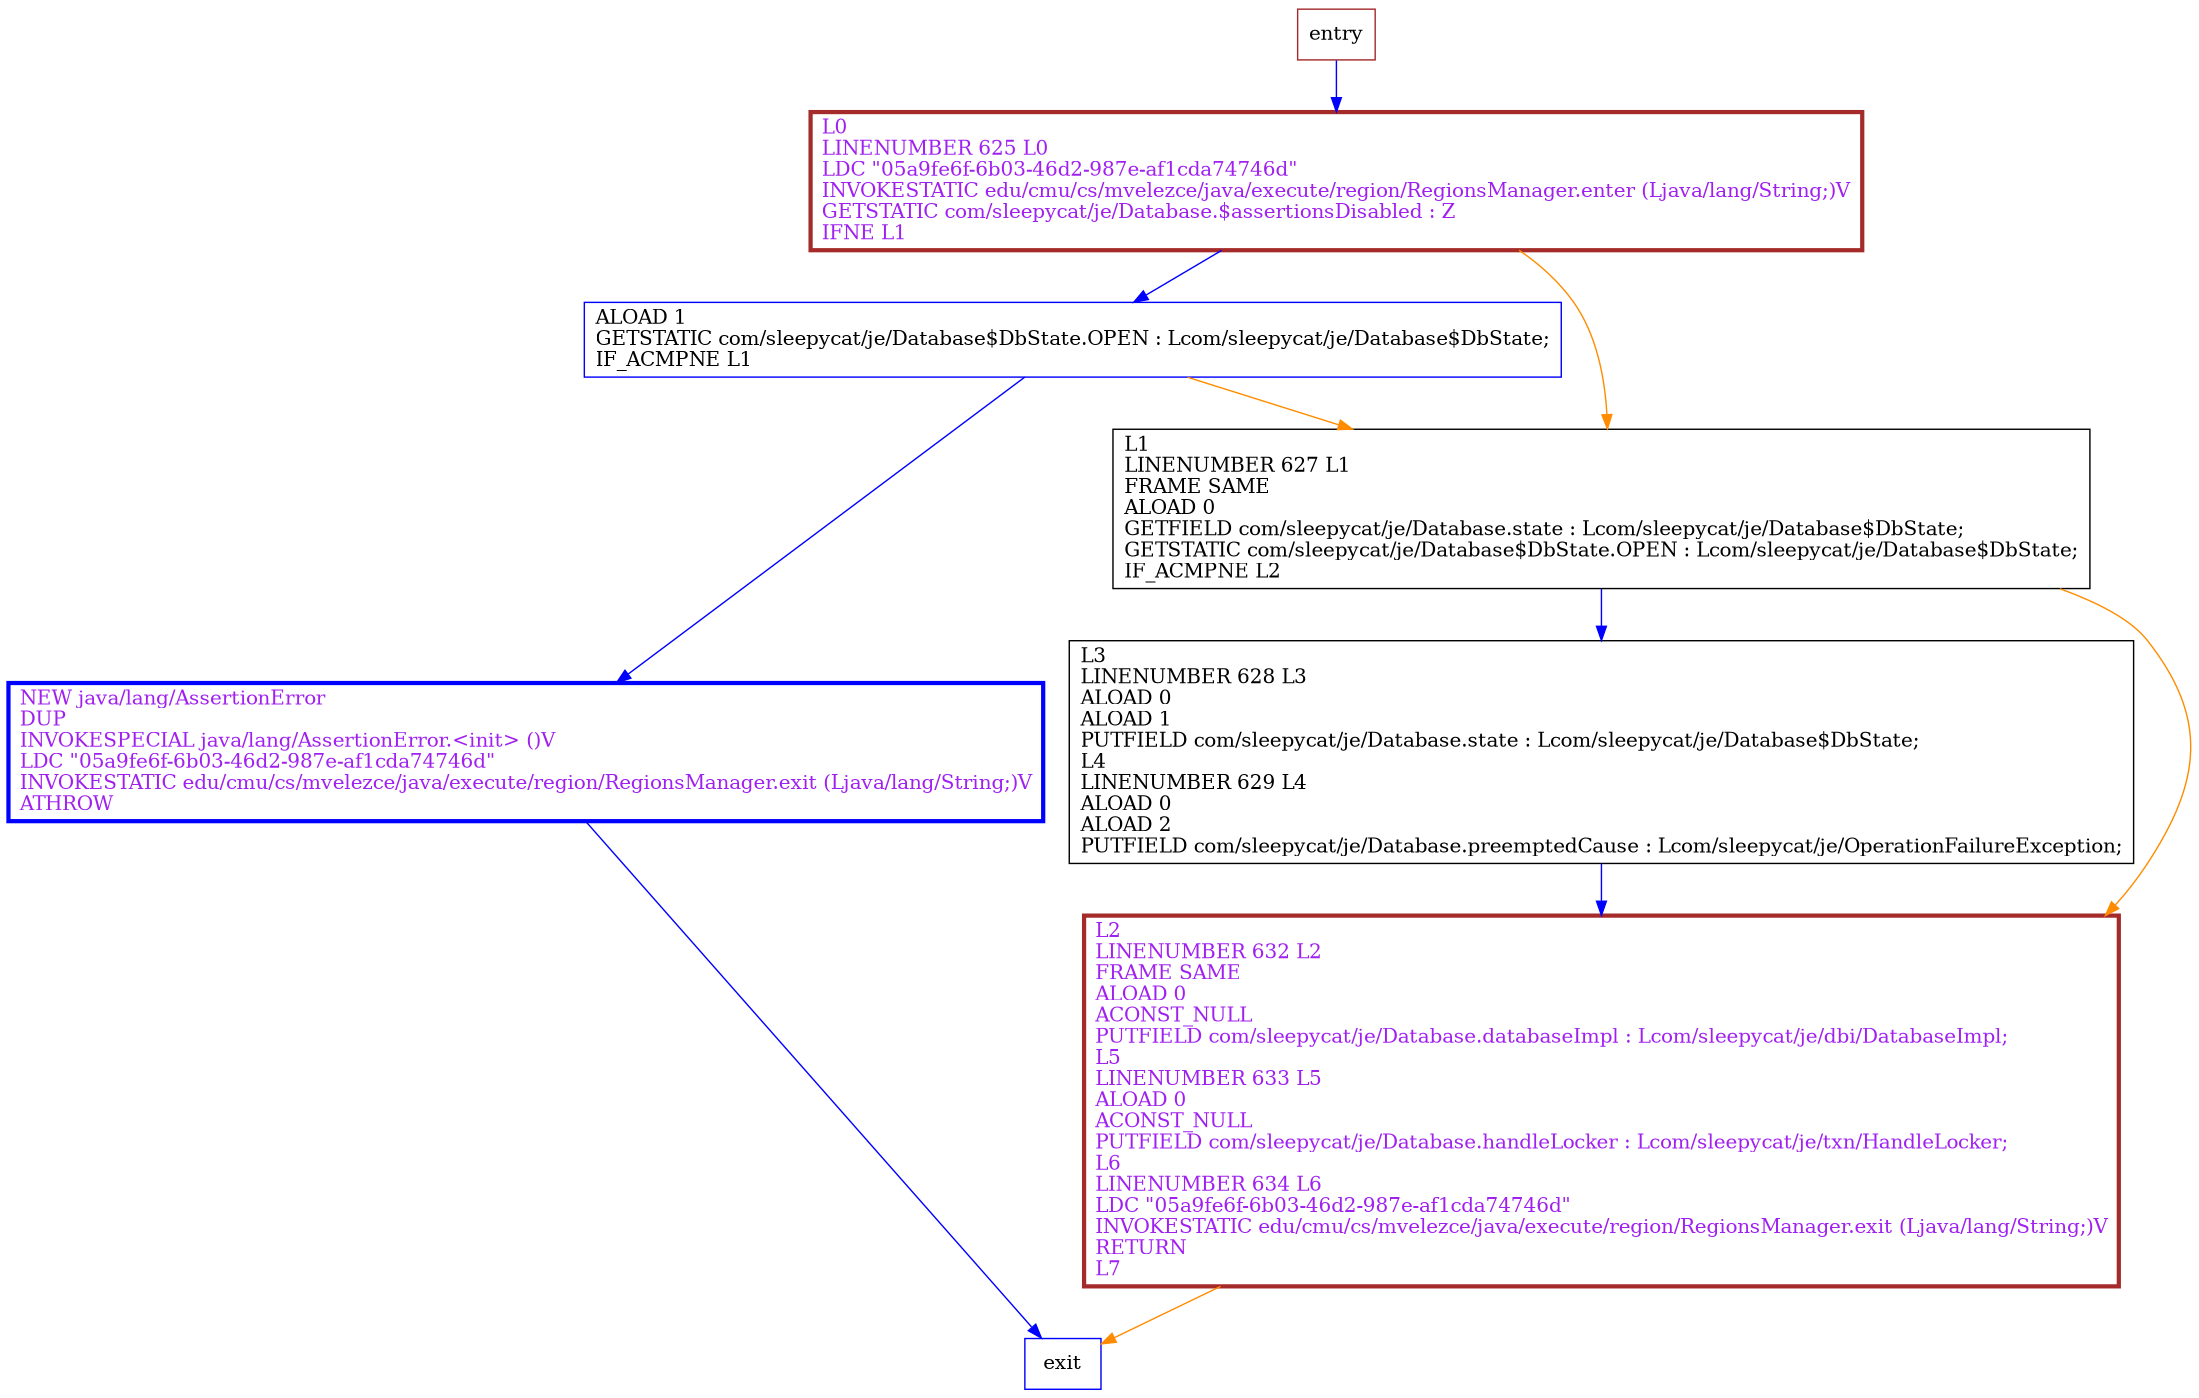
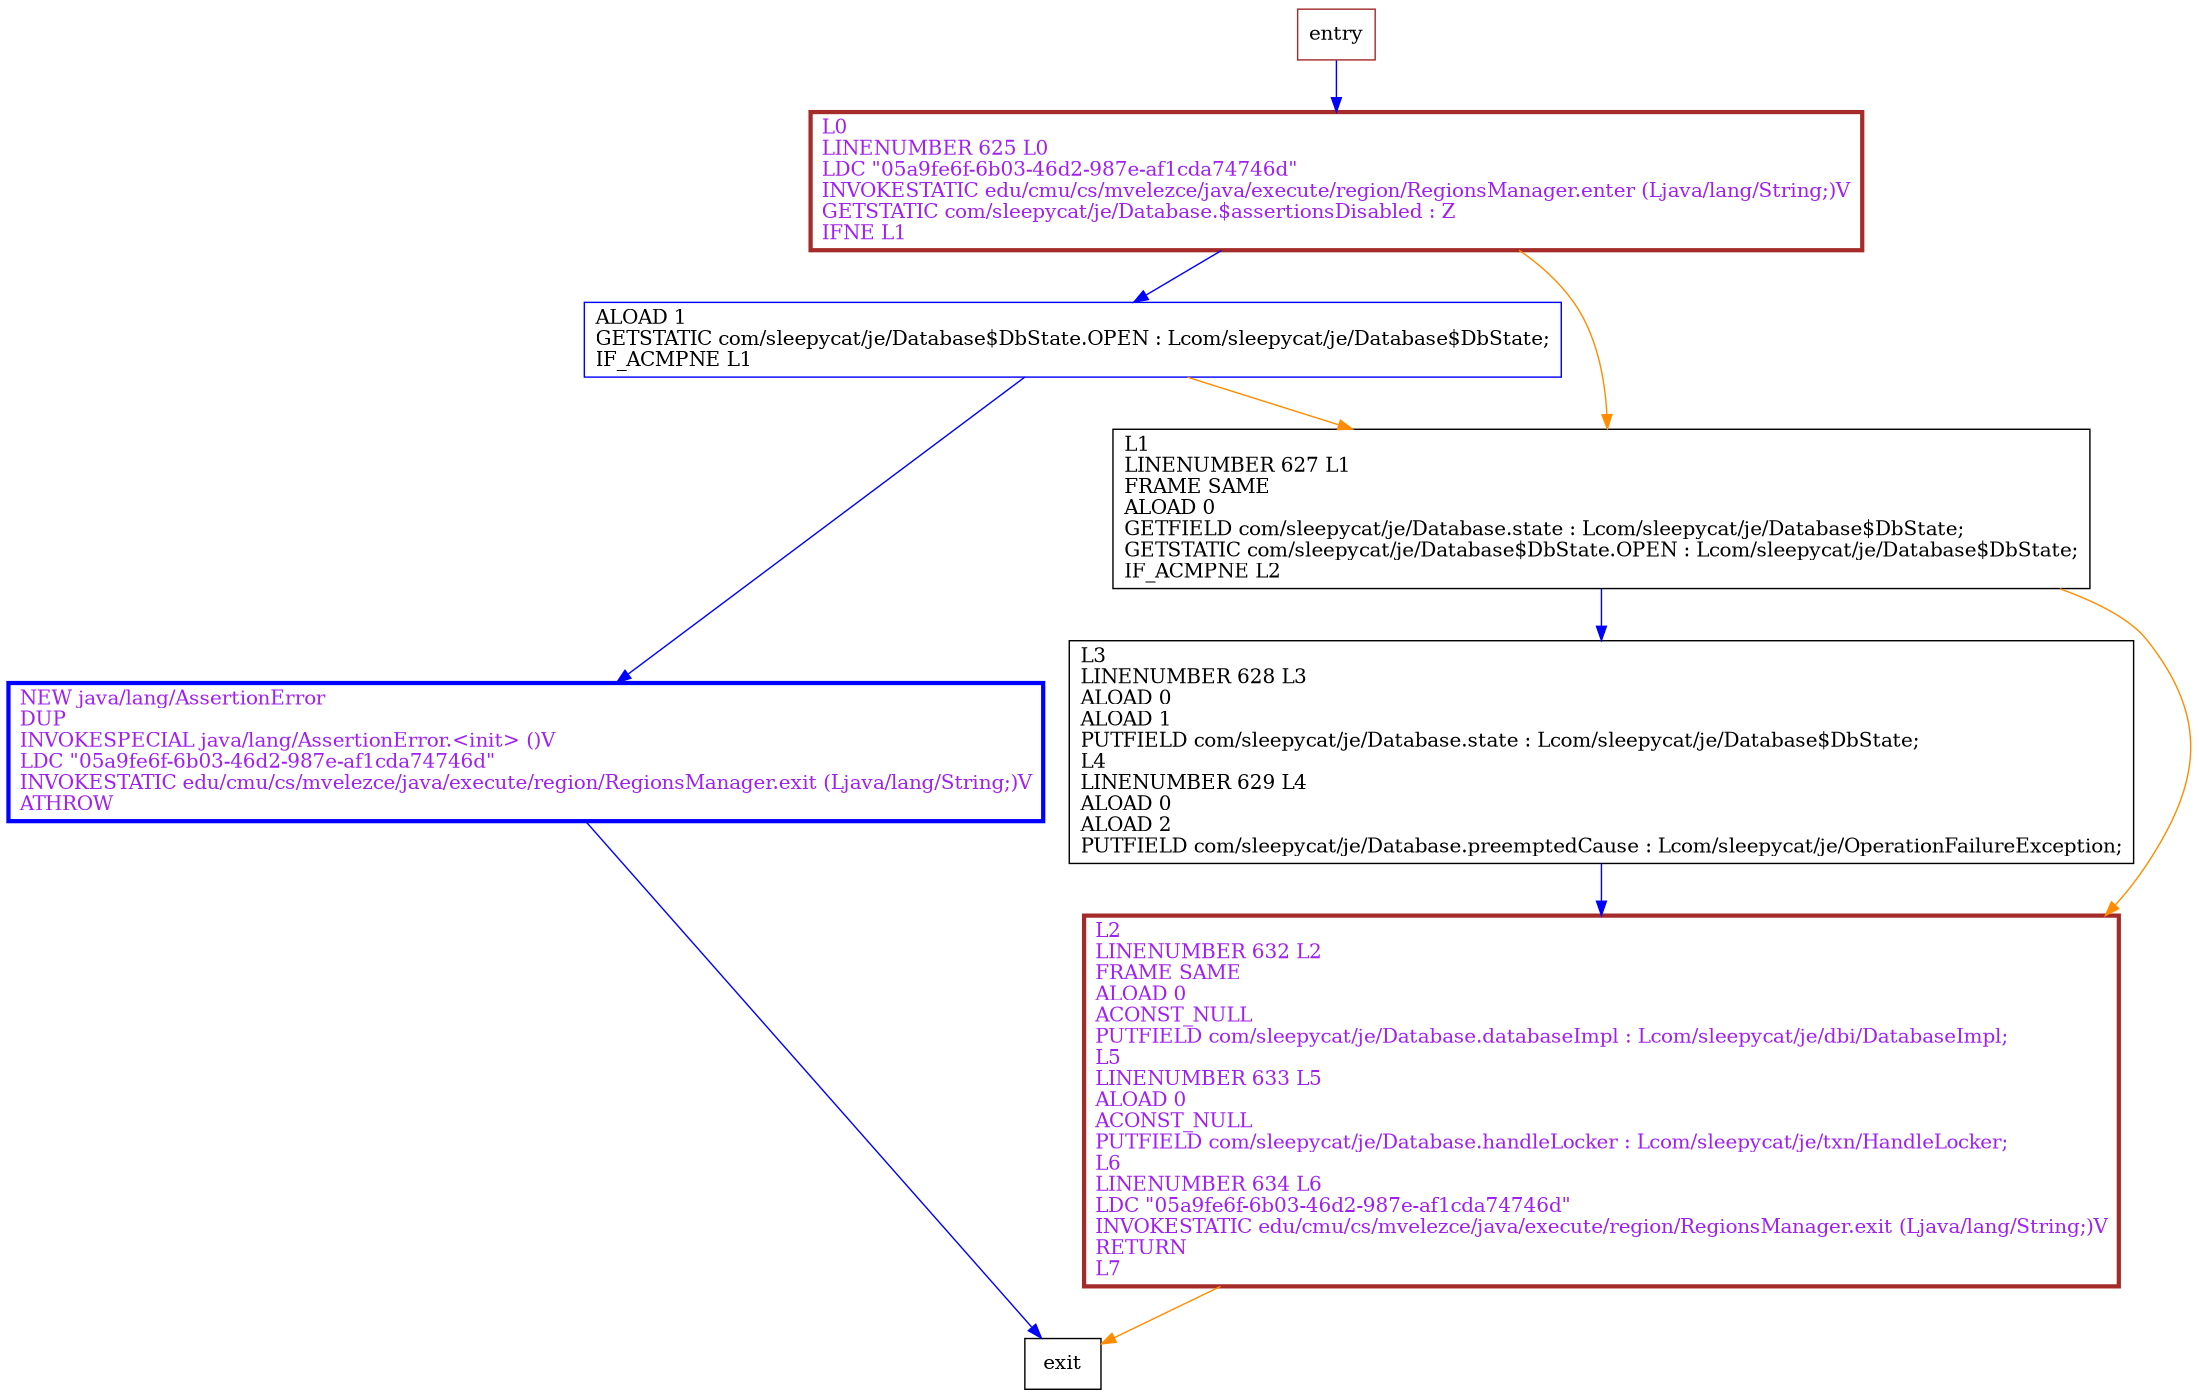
node "exit": color blue -> black
